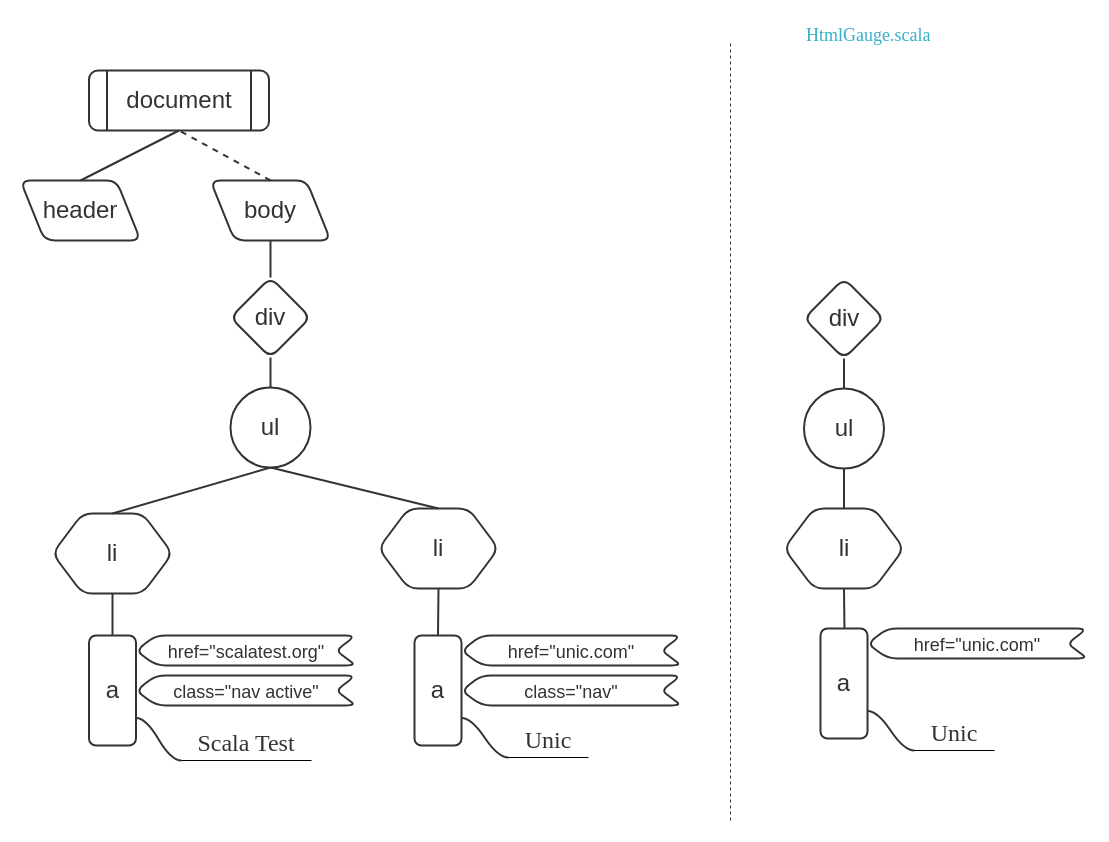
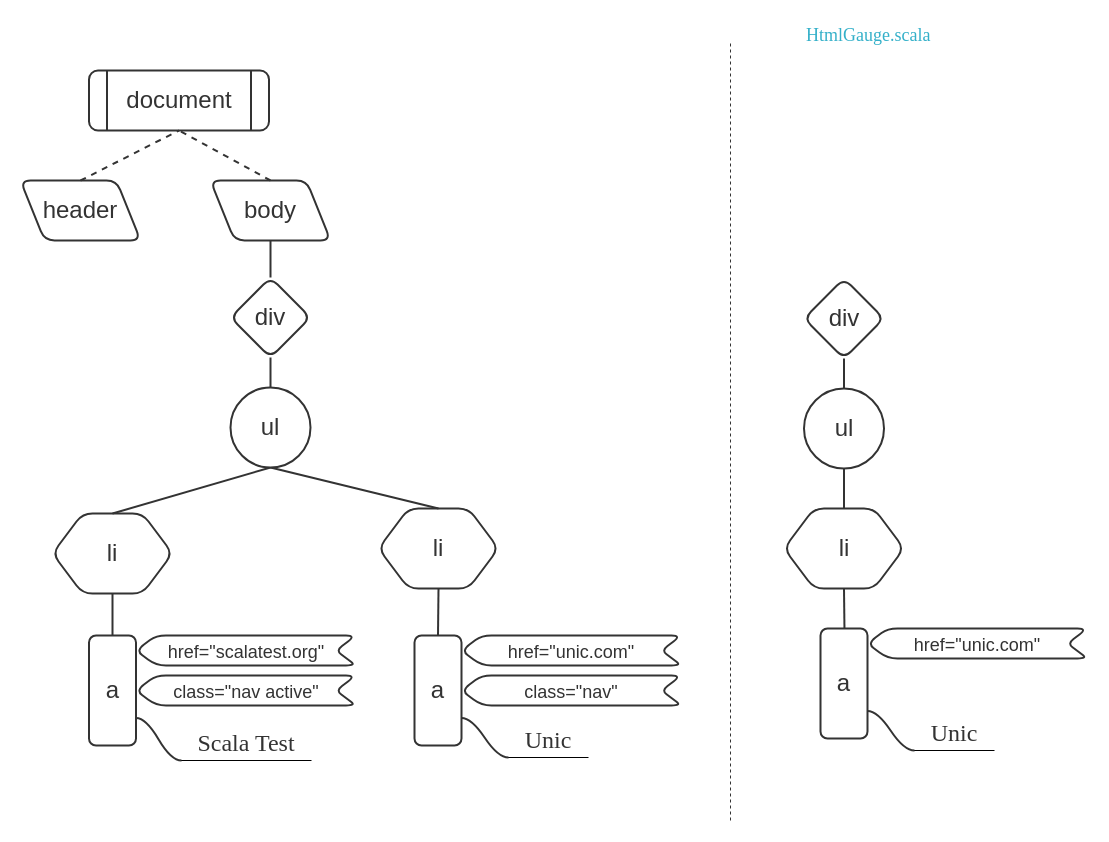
edge "document" -- "header": style solid -> dashed
